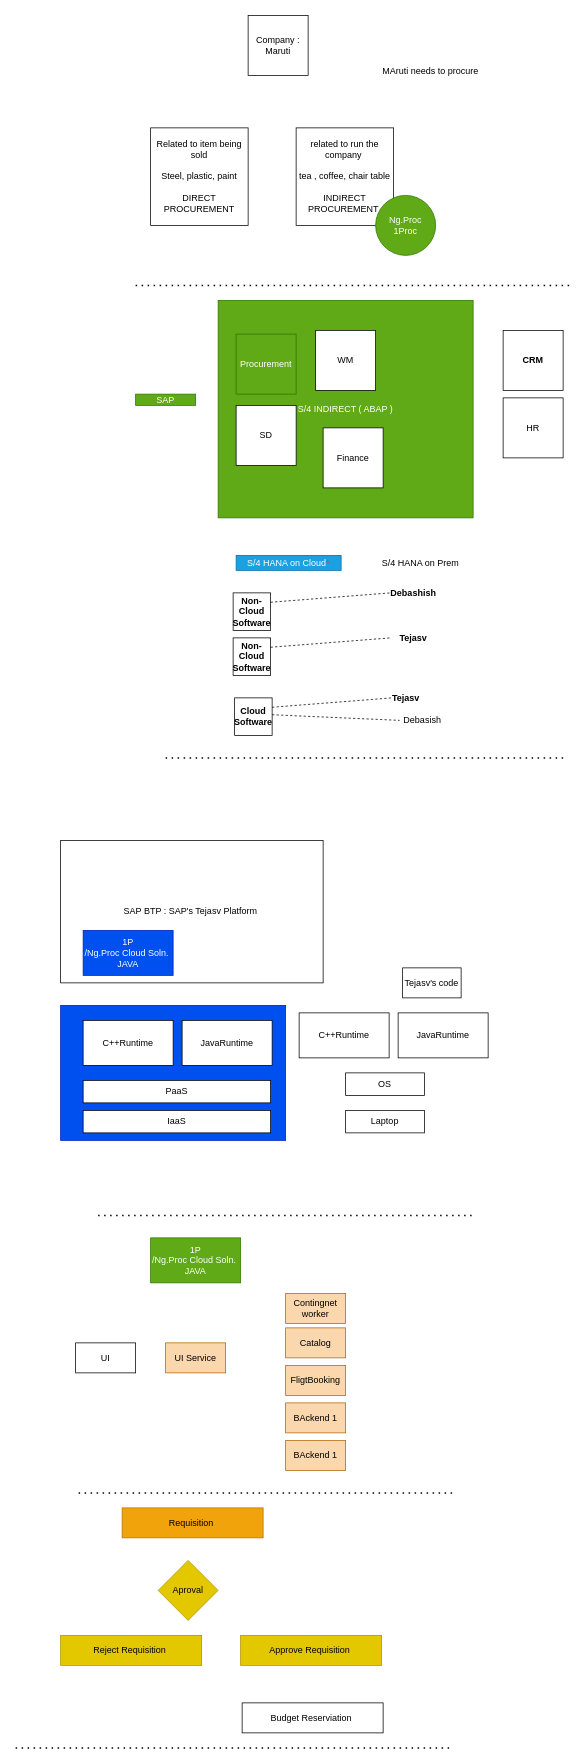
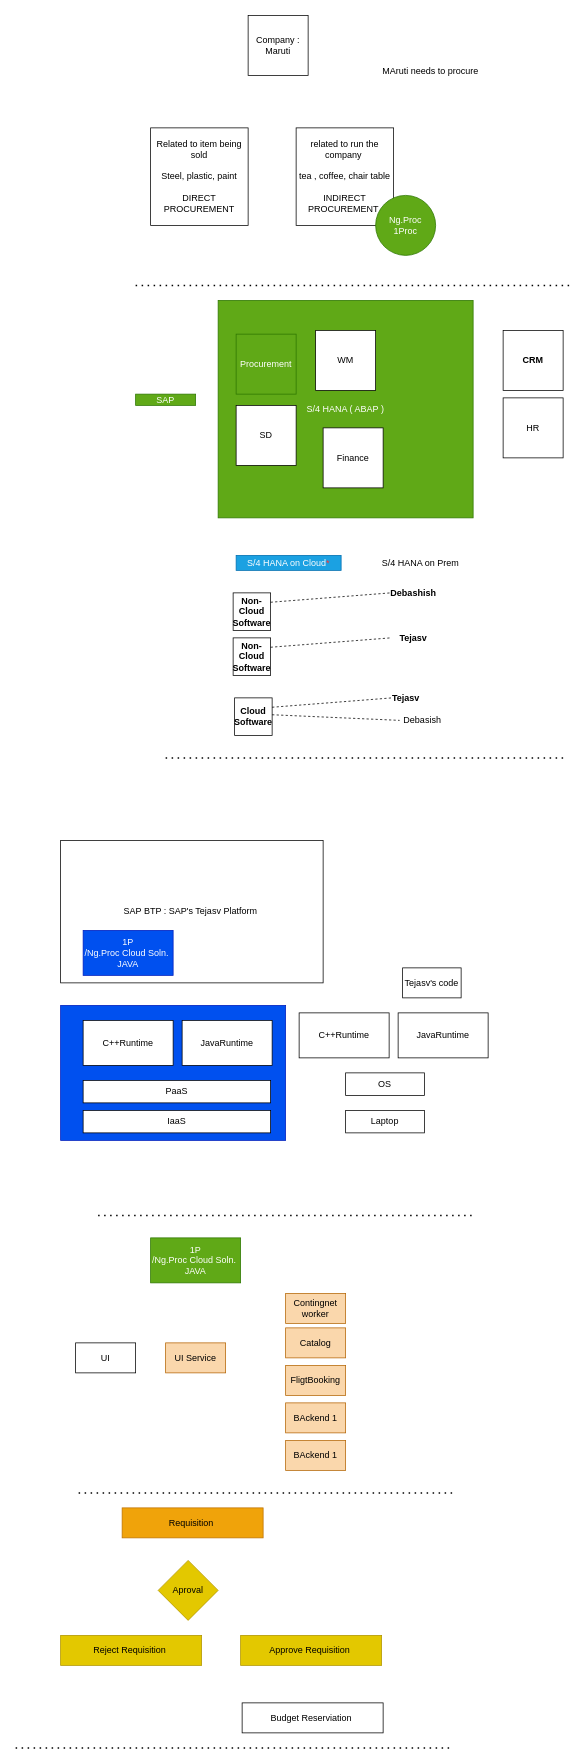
node "S/4 INDIRECT ( ABAP )": label "S/4 INDIRECT ( ABAP )" -> "S/4 HANA ( ABAP )"
